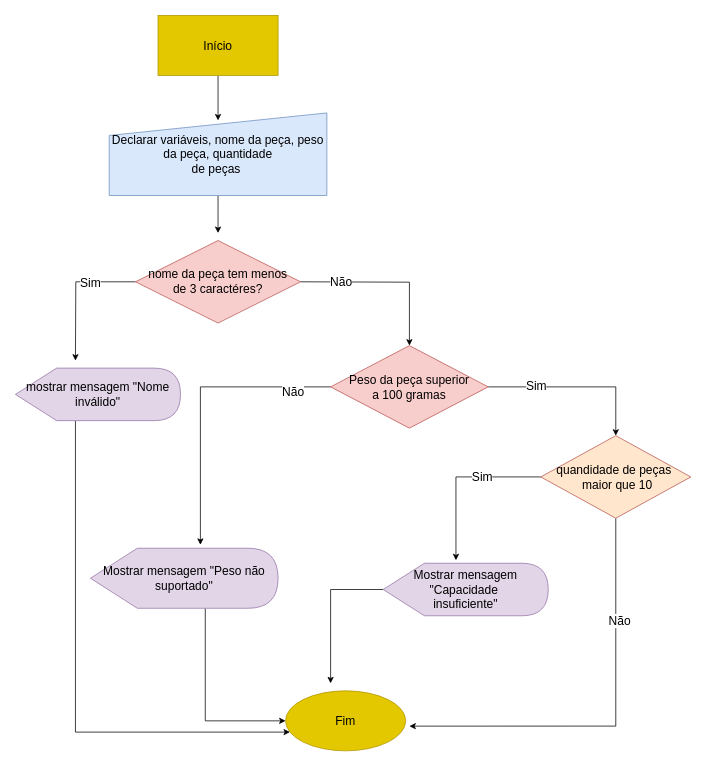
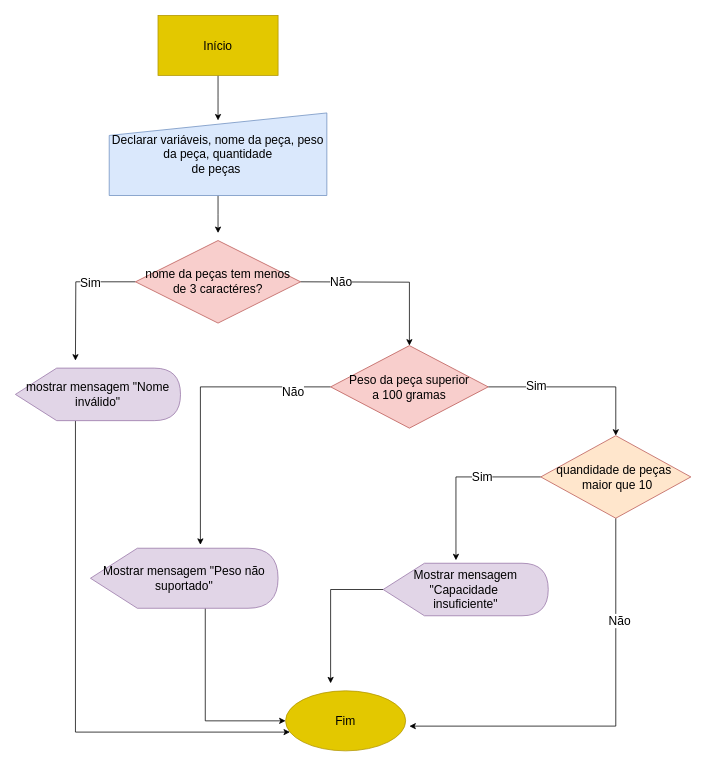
node "nome da peça tem menosde 3 caractéres?": label "nome da peça tem menosde 3 caractéres?" -> "nome da peças tem menosde 3 caractéres?"
